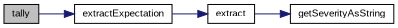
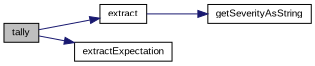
edge "extractExpectation" -> "extract": now "tally" -> "extract"
